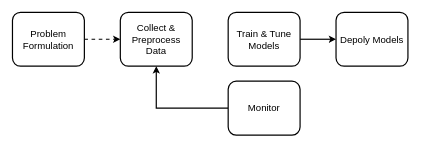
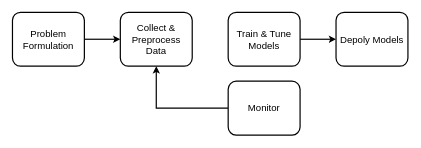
edge "Problem Formulation" -> "Collect & Preprocess Data": style dashed -> solid
